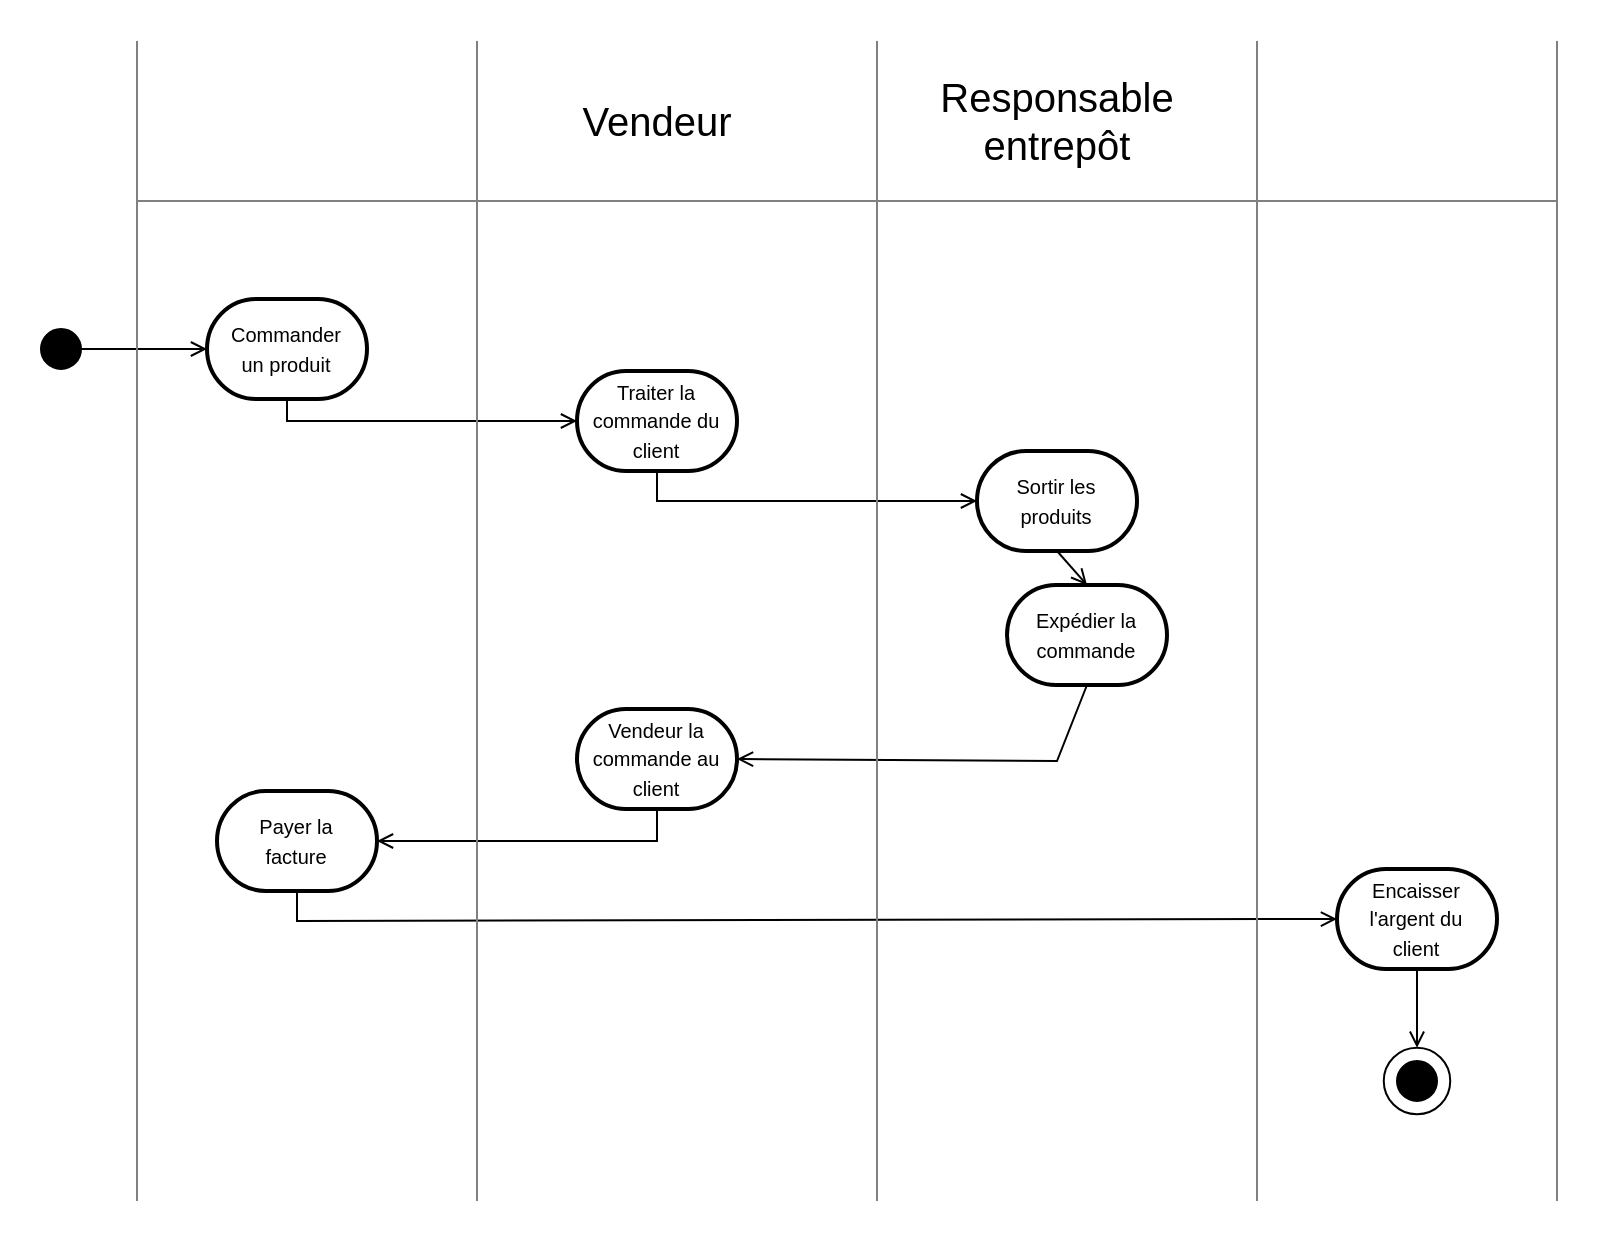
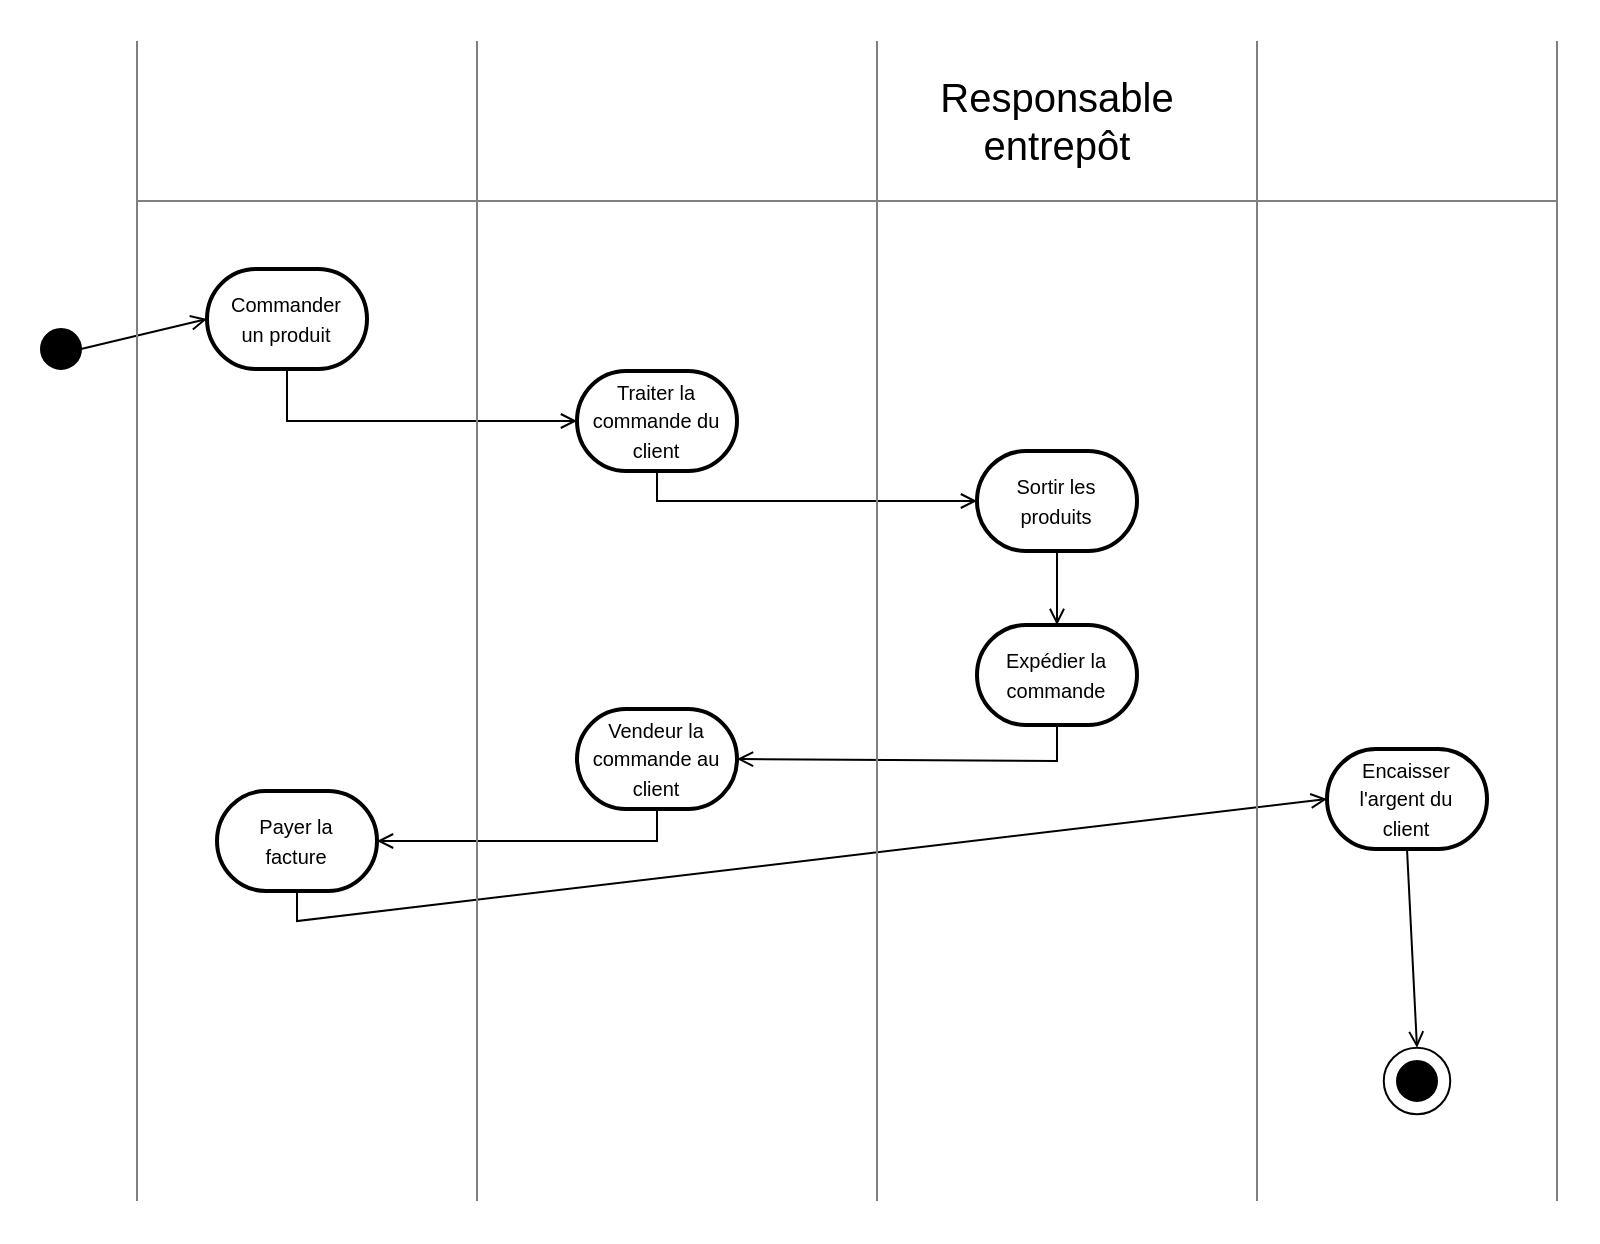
node "Vendeur": removed
node "Commander un produit": moved (287, 349) -> (287, 319)
node "Expédier la commande": moved (1087, 635) -> (1057, 675)
node "Encaisser l'argent du client": moved (1417, 919) -> (1407, 799)
